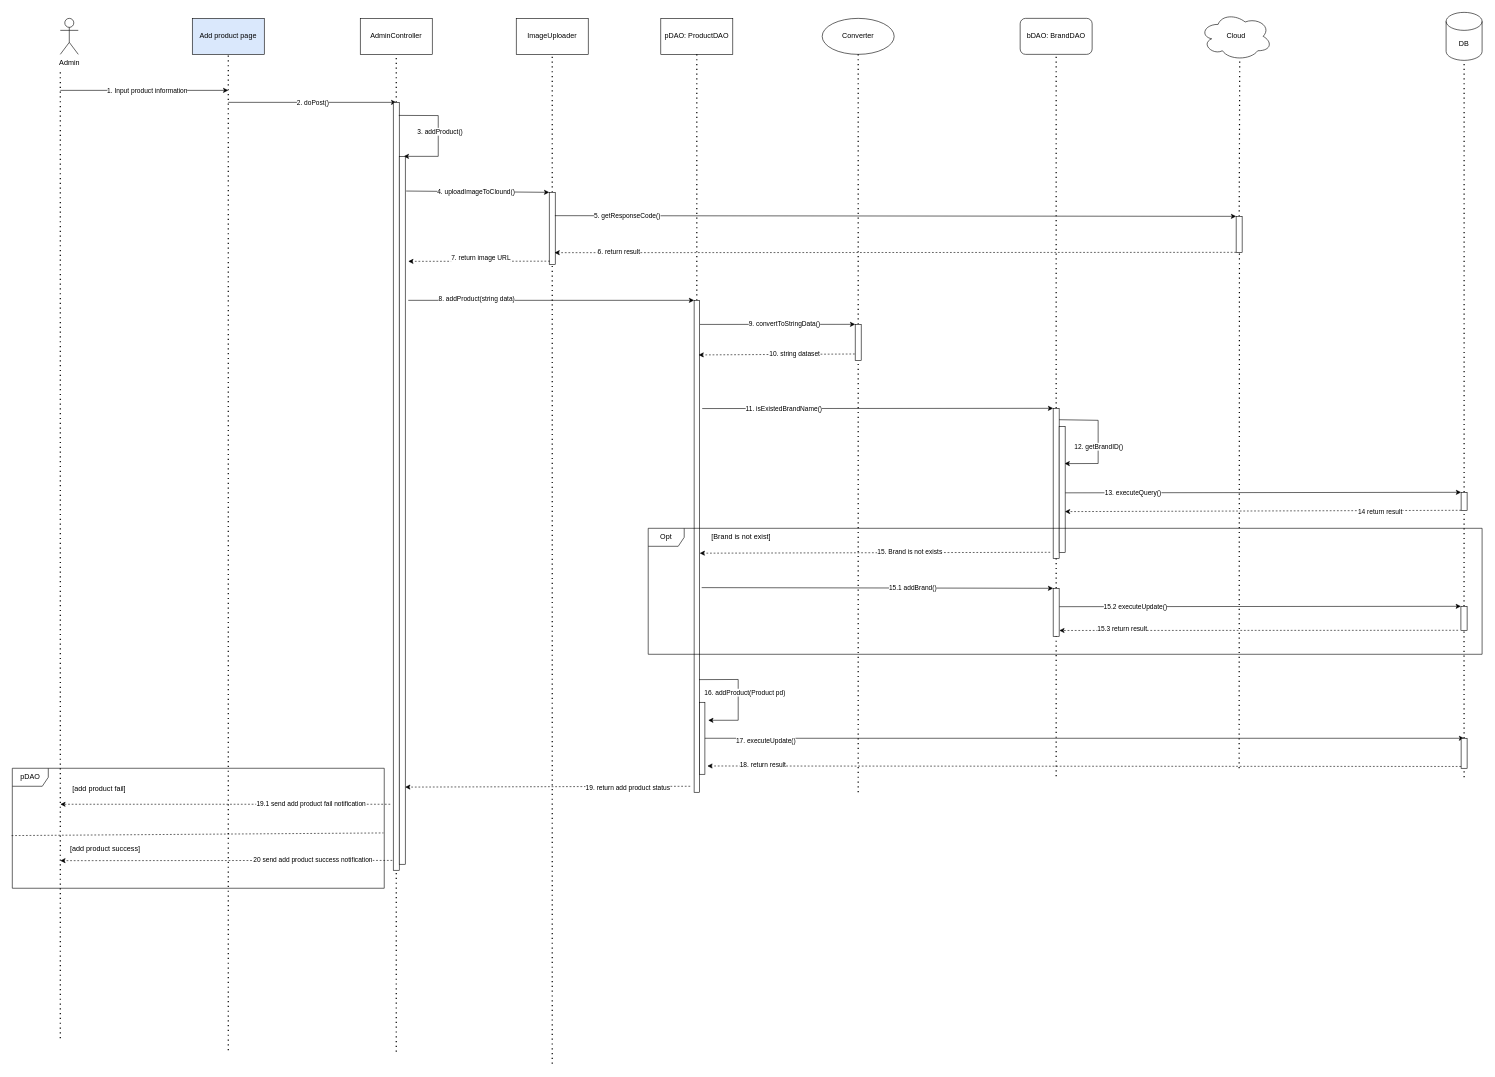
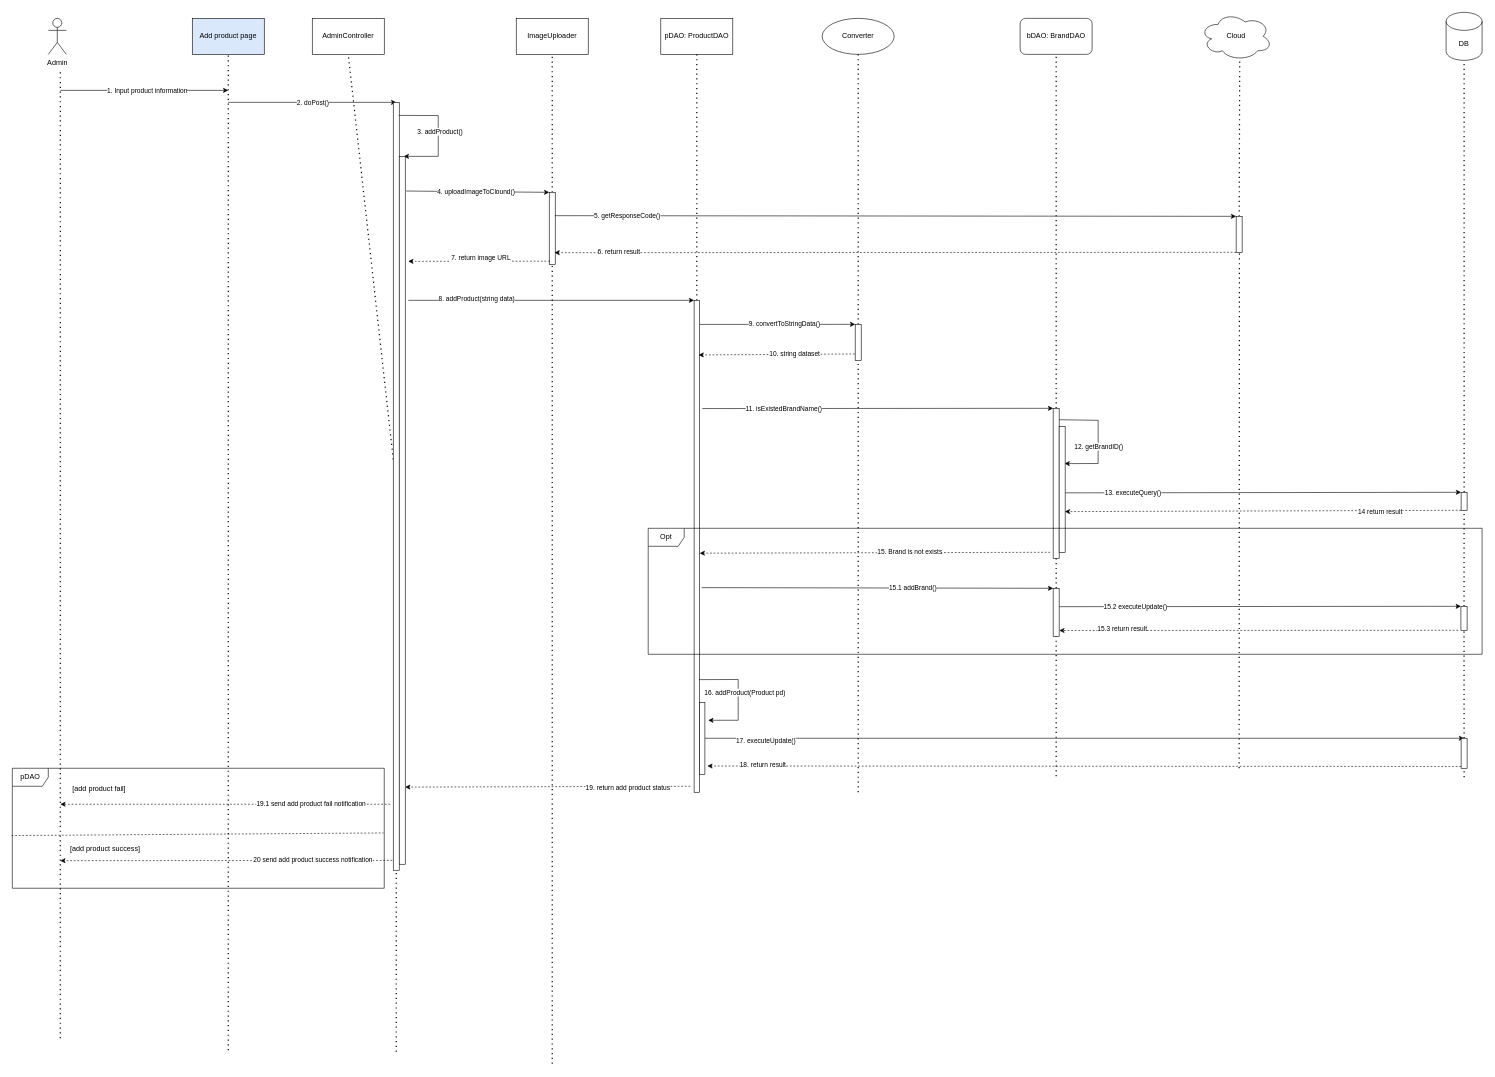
node "Admin": moved (69, 36) -> (57, 36)
node "AdminController": moved (396, 36) -> (348, 36)
node "[Brand is not exist]": removed
